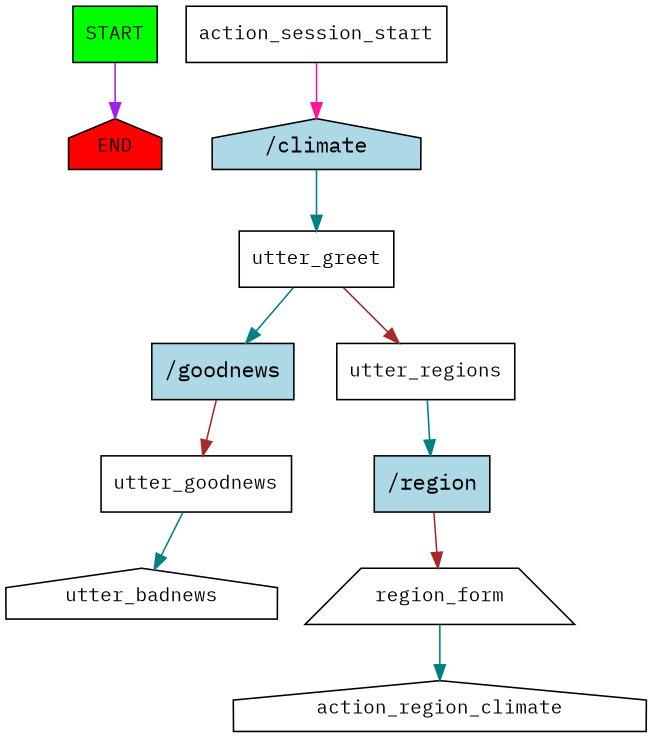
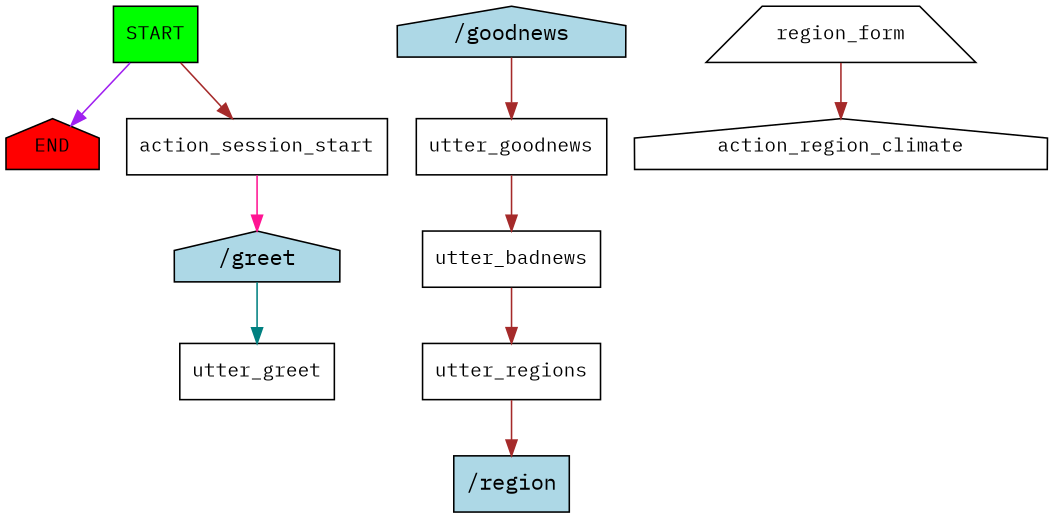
edge "START" -> "action_session_start": added
node "/climate": label "/climate" -> "/greet"
edge "utter_greet" -> "/goodnews": removed
edge "utter_greet" -> "utter_regions": now "utter_badnews" -> "utter_regions"
node "/goodnews": shape box -> house
edge "utter_regions" -> "/region": color teal -> brown
edge "/region" -> "region_form": removed
edge "utter_goodnews" -> "utter_badnews": color teal -> brown
node "utter_badnews": shape house -> box
edge "region_form" -> "action_region_climate": color teal -> brown
